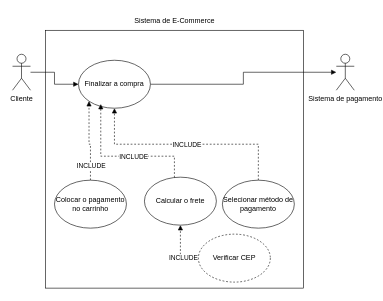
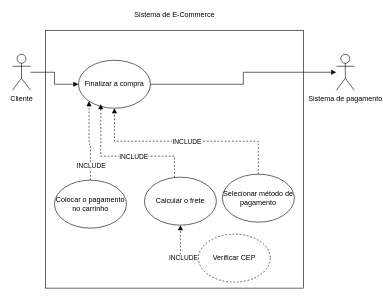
node "Sistema de E-Commerce": moved (174, 21) -> (174, 15)
node "Selecionar método de pagamento": moved (258, 204) -> (258, 198)
